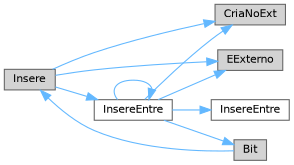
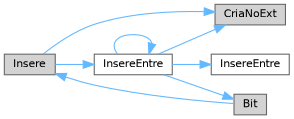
node "EExterno": removed
